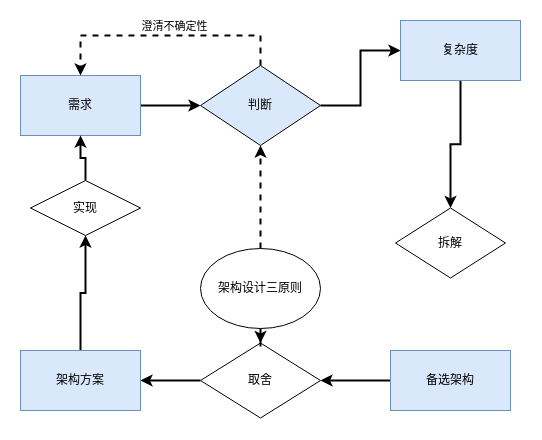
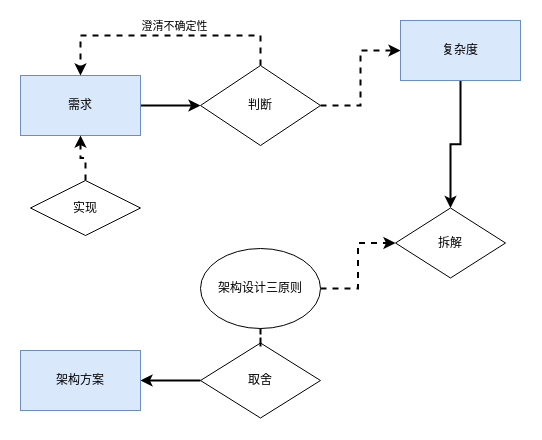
edge "判断" -> "复杂度": style solid -> dashed
node "判断": fillcolor #dae8fc -> #ffffff
edge "实现" -> "需求": style solid -> dashed
edge "架构设计三原则" -> "判断": removed
edge "架构设计三原则" -> "拆解": added
edge "架构方案" -> "实现": removed
edge "架构设计三原则" -> "取舍": arrowhead classic -> none
edge "备选架构" -> "取舍": removed
node "备选架构": removed
